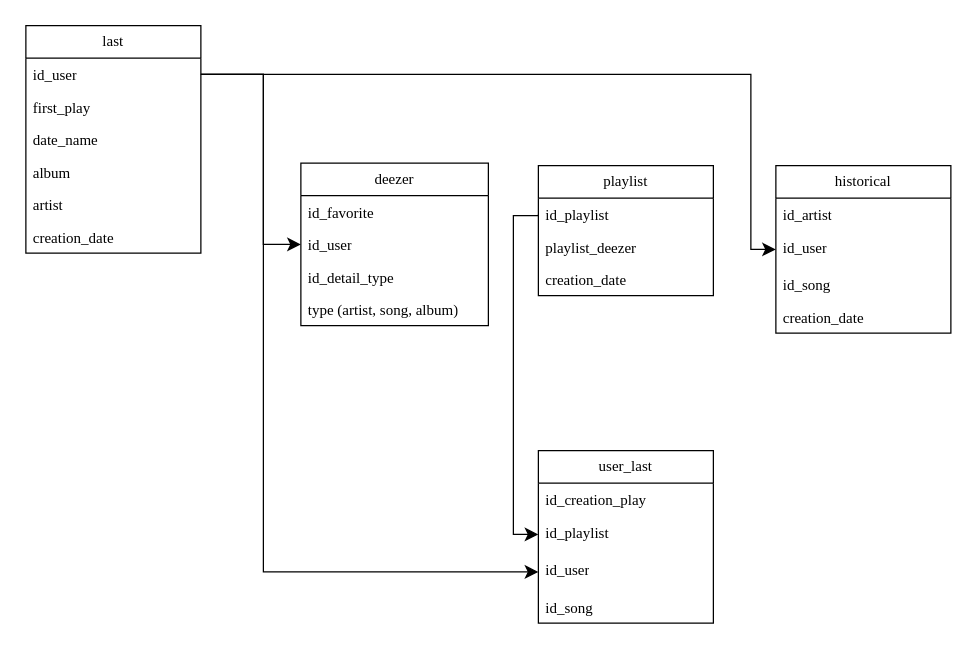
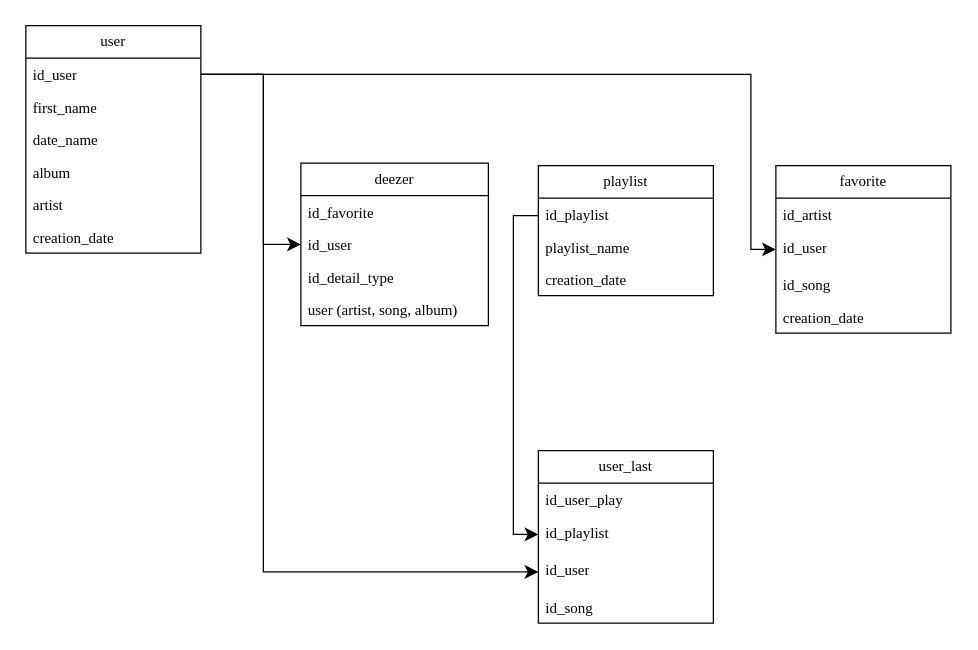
node "last": label "last" -> "user"
node "first_play": label "first_play" -> "first_name"
node "historical": label "historical" -> "favorite"
node "playlist_deezer": label "playlist_deezer" -> "playlist_name"
node "type (artist, song, album)": label "type (artist, song, album)" -> "user (artist, song, album)"
node "id_creation_play": label "id_creation_play" -> "id_user_play"
